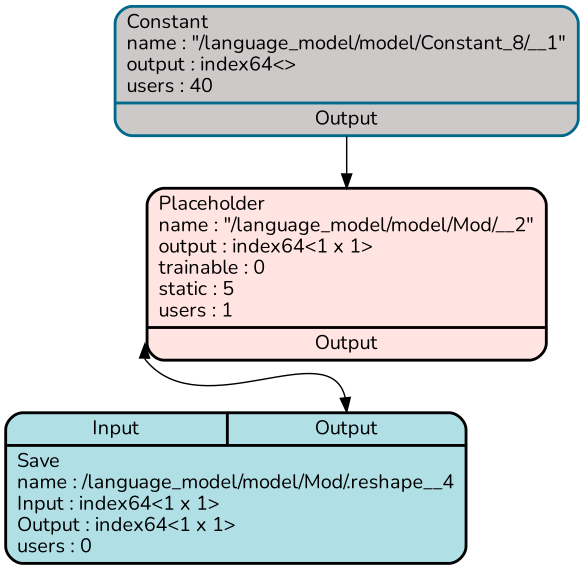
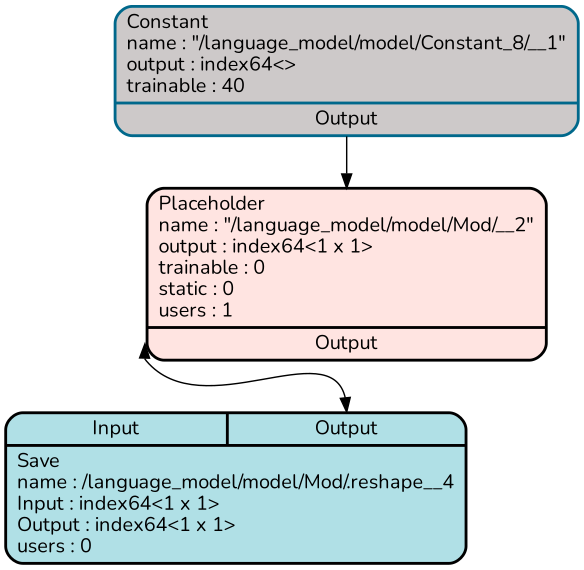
node "Constant": text "users : 40" -> "trainable : 40"
node "Placeholder": text "static : 5" -> "static : 0"
